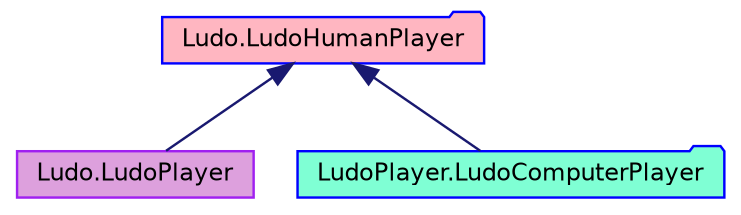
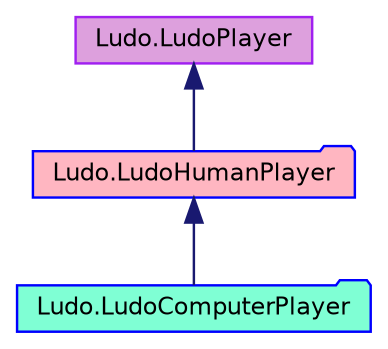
edge "Ludo.LudoPlayer" -> "Ludo.LudoHumanPlayer": reversed
node "LudoPlayer.LudoComputerPlayer": label "LudoPlayer.LudoComputerPlayer" -> "Ludo.LudoComputerPlayer"
